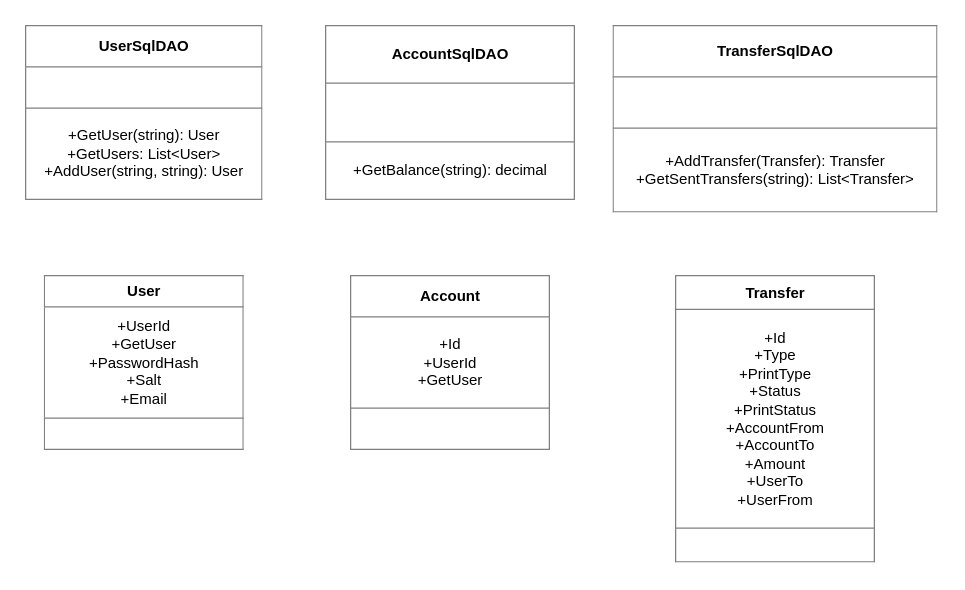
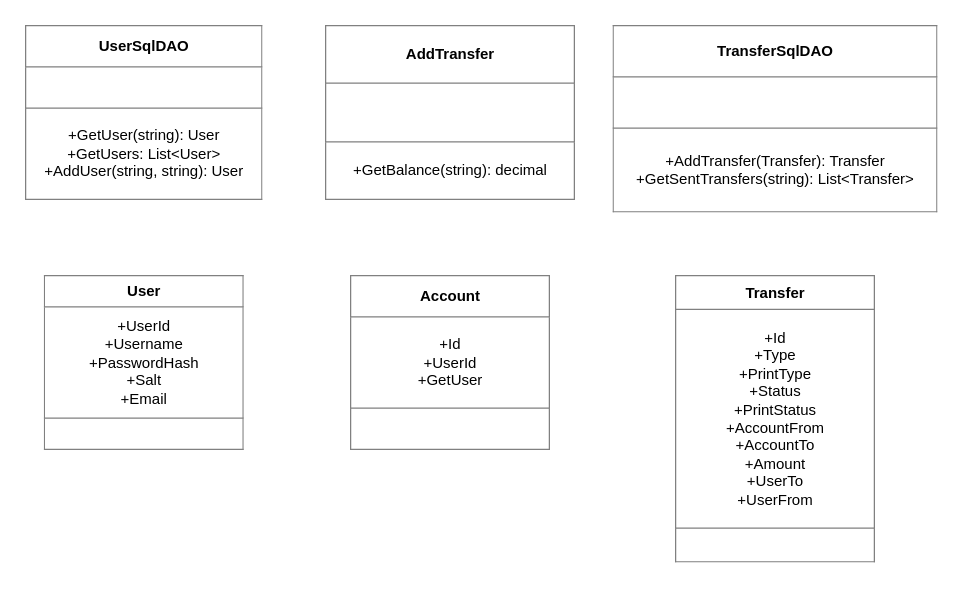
node "AccountSqlDAO +GetBalance(string): decimal": label "AccountSqlDAO +GetBalance(string): decimal" -> "AddTransfer +GetBalance(string): decimal"
node "User +UserId +GetUser +PasswordHash +Salt +Email": label "User +UserId +GetUser +PasswordHash +Salt +Email" -> "User +UserId +Username +PasswordHash +Salt +Email"
